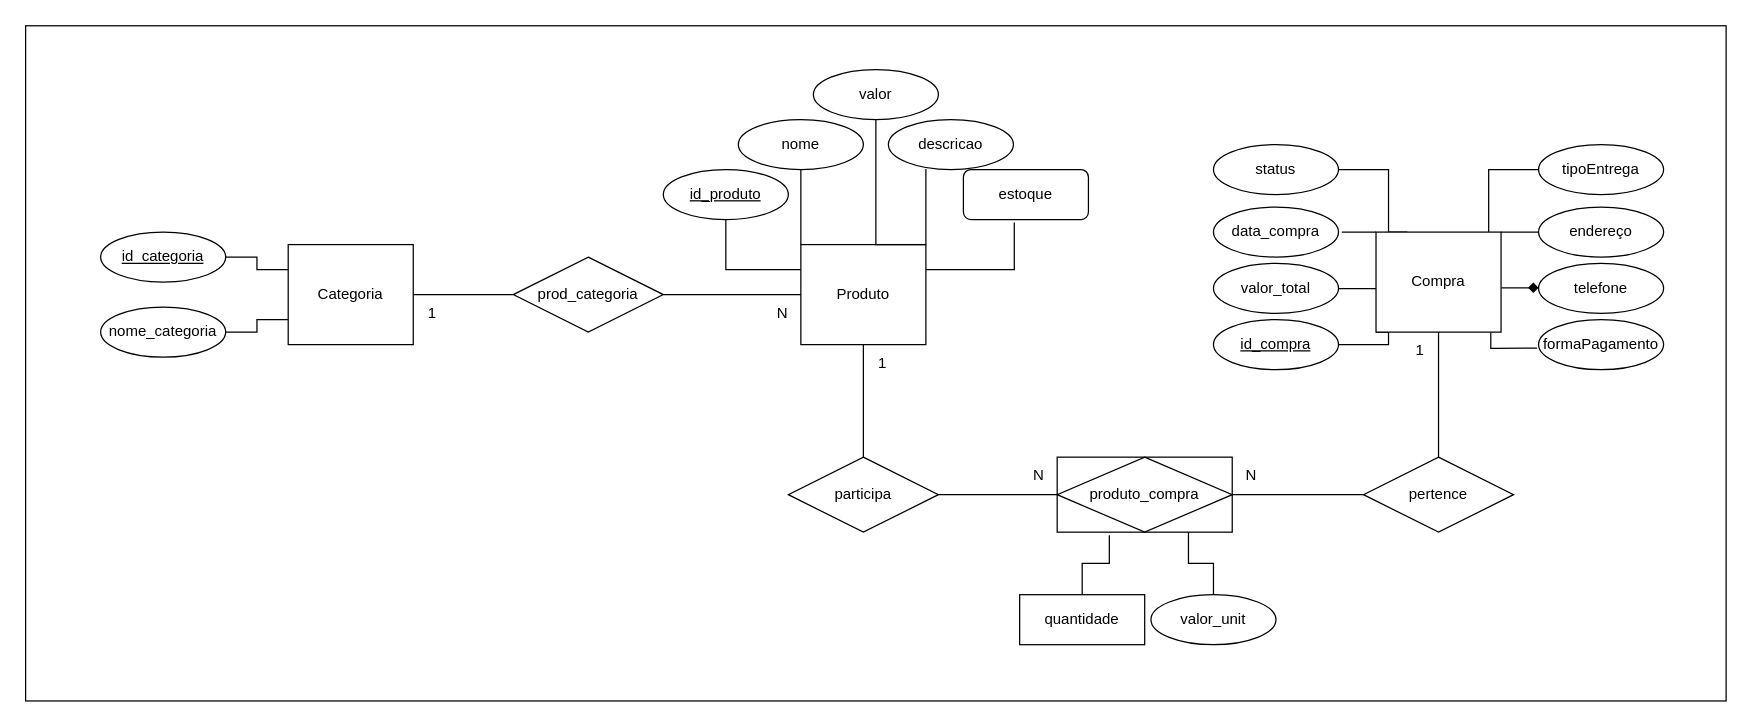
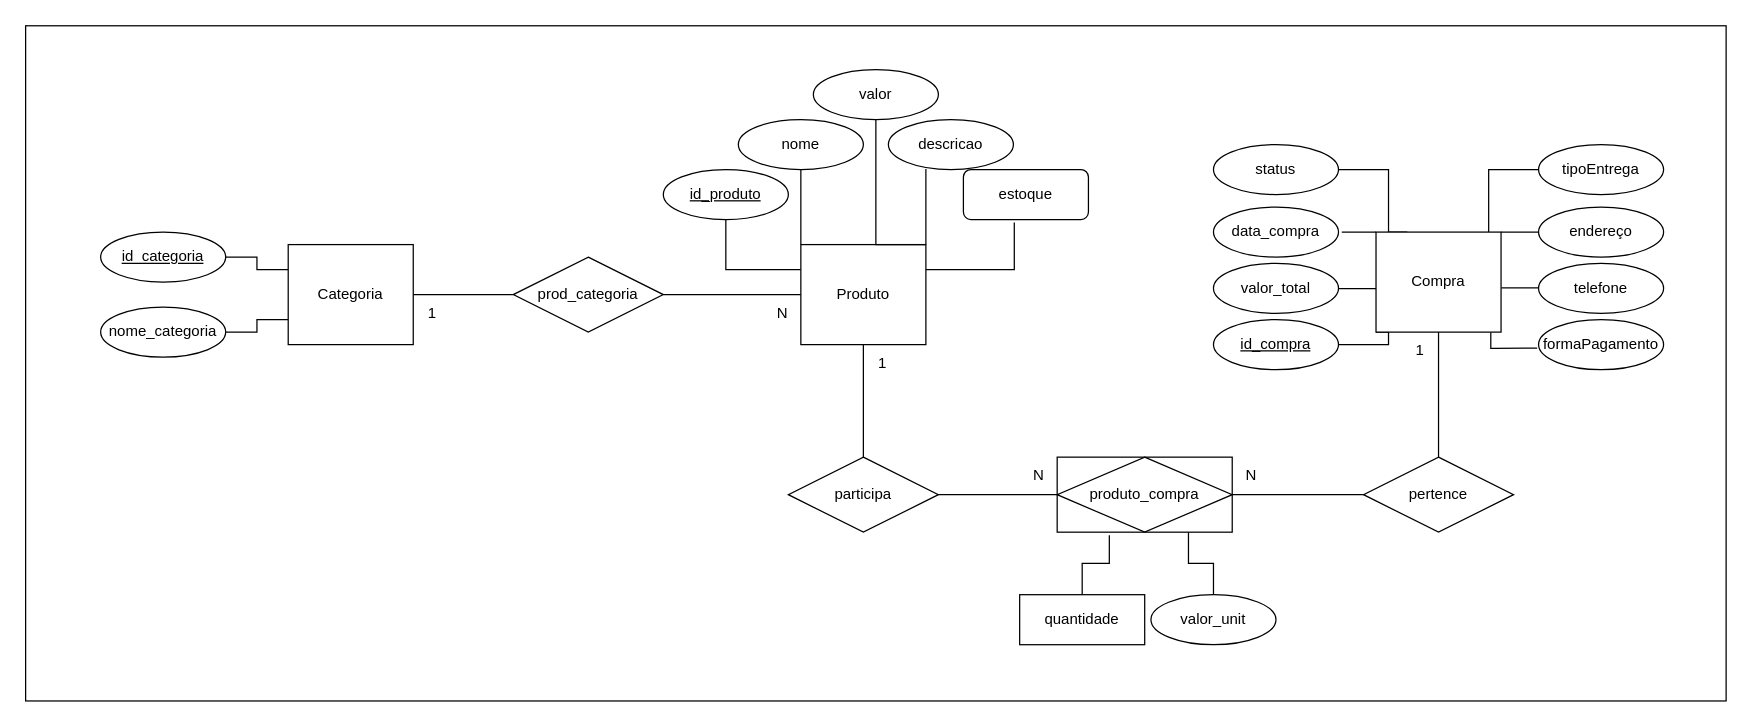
edge "Compra" -> "telefone": arrowhead diamond -> none
